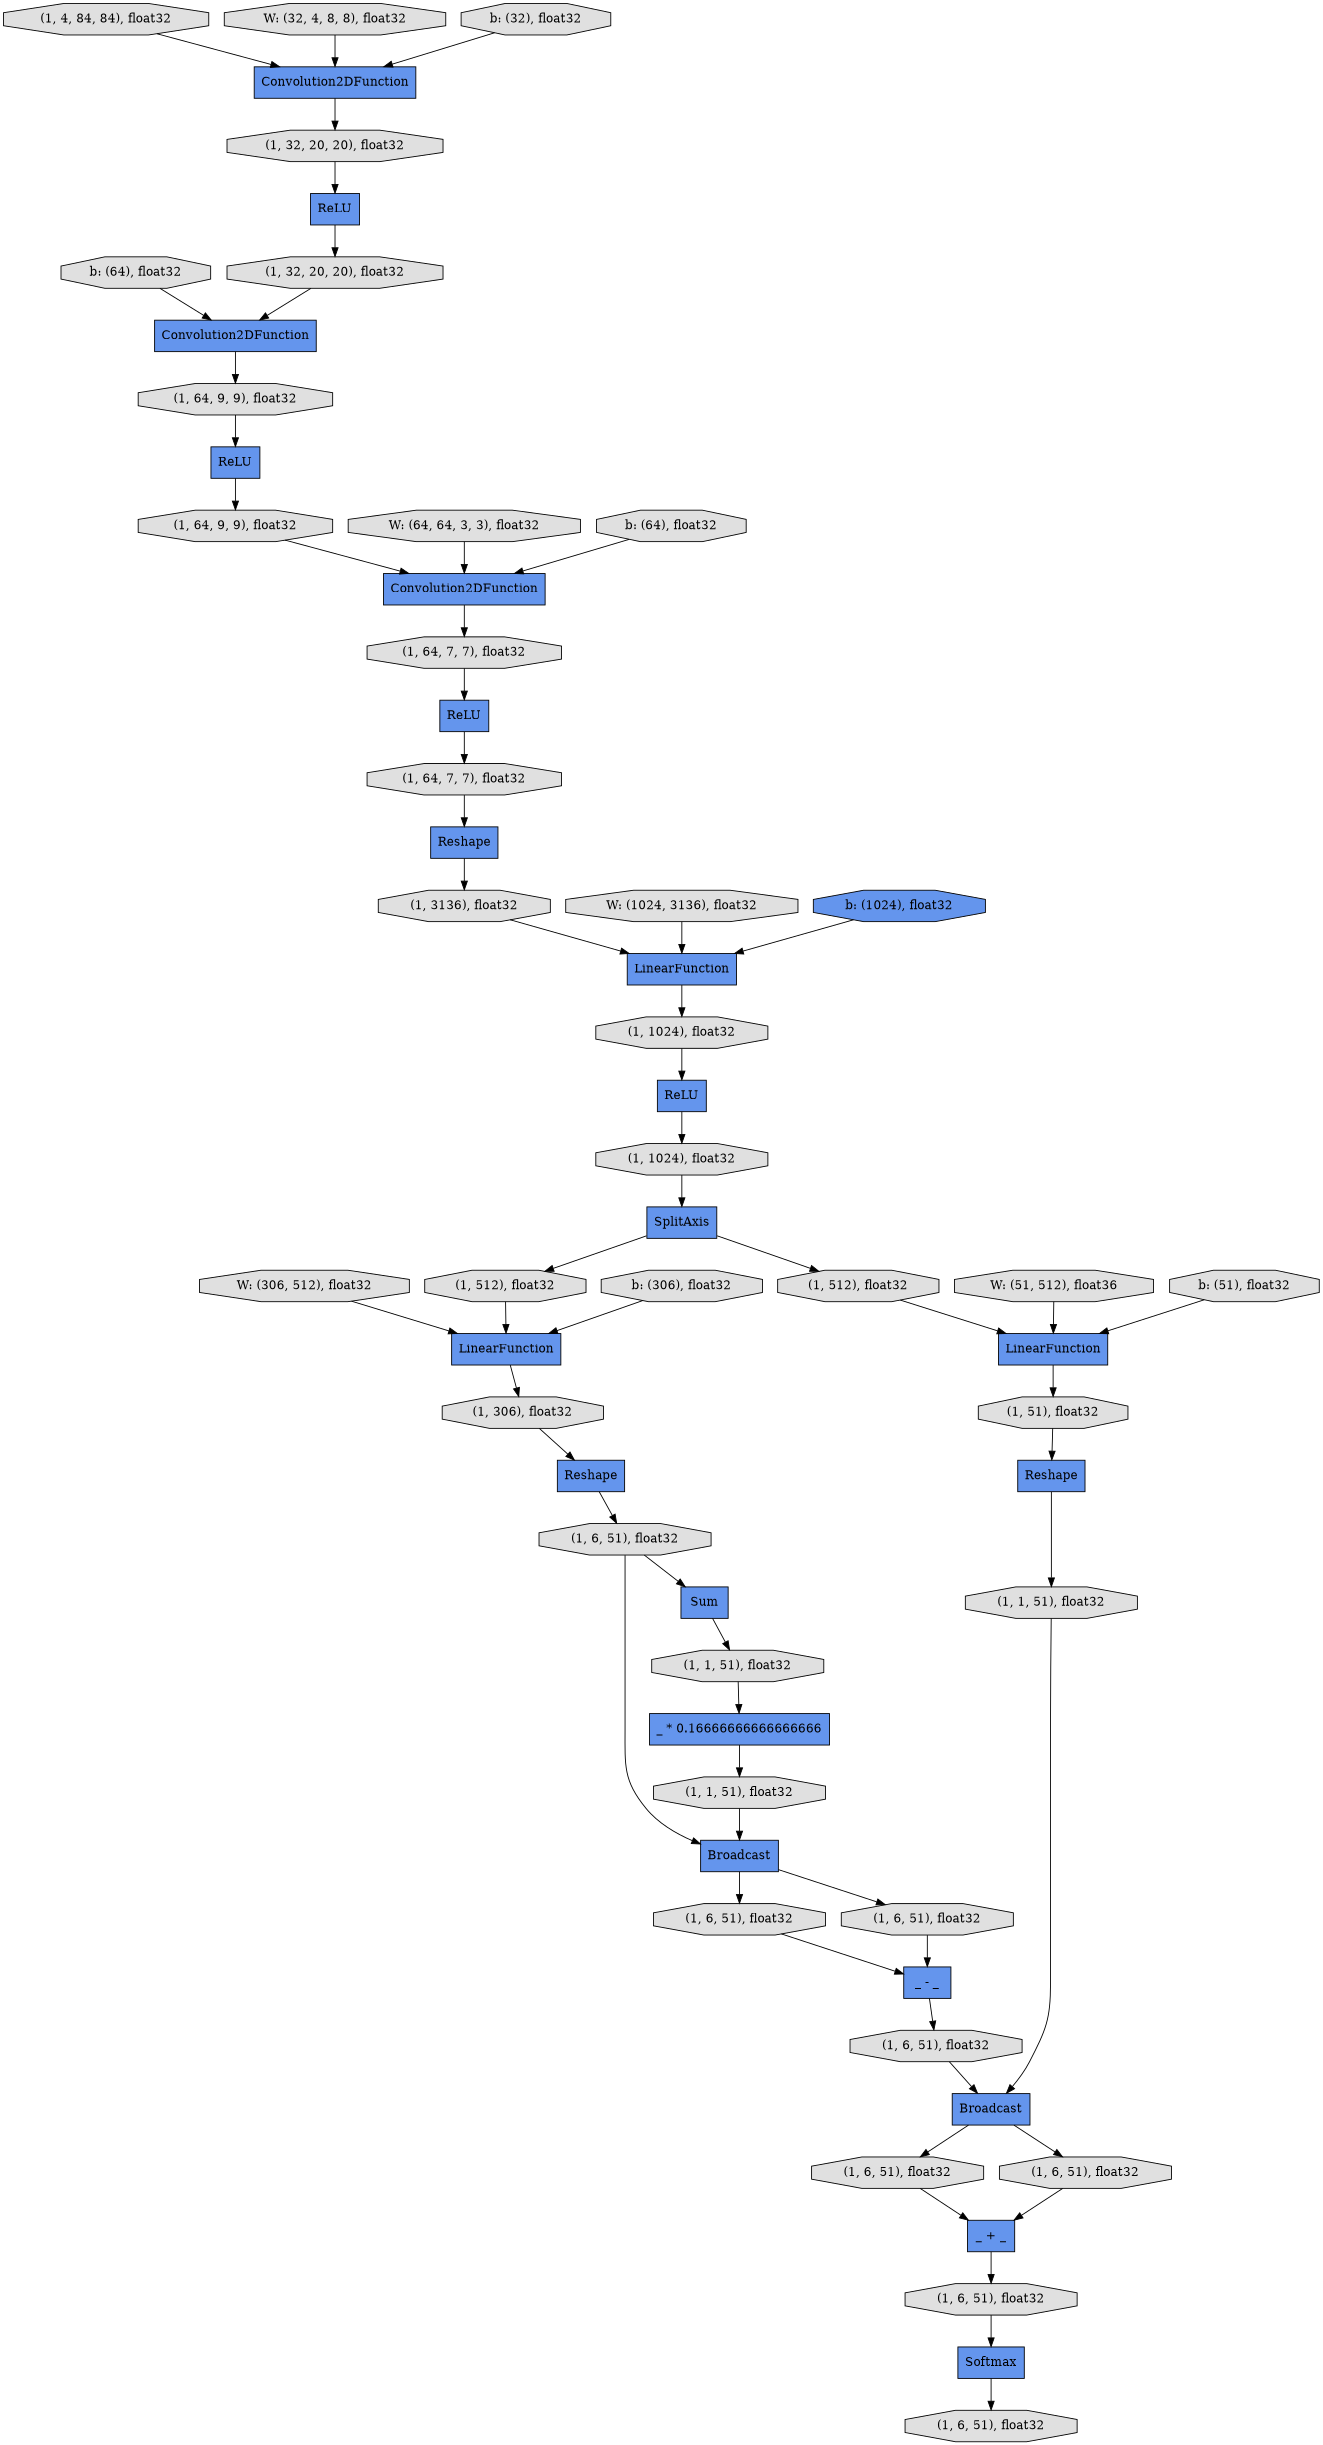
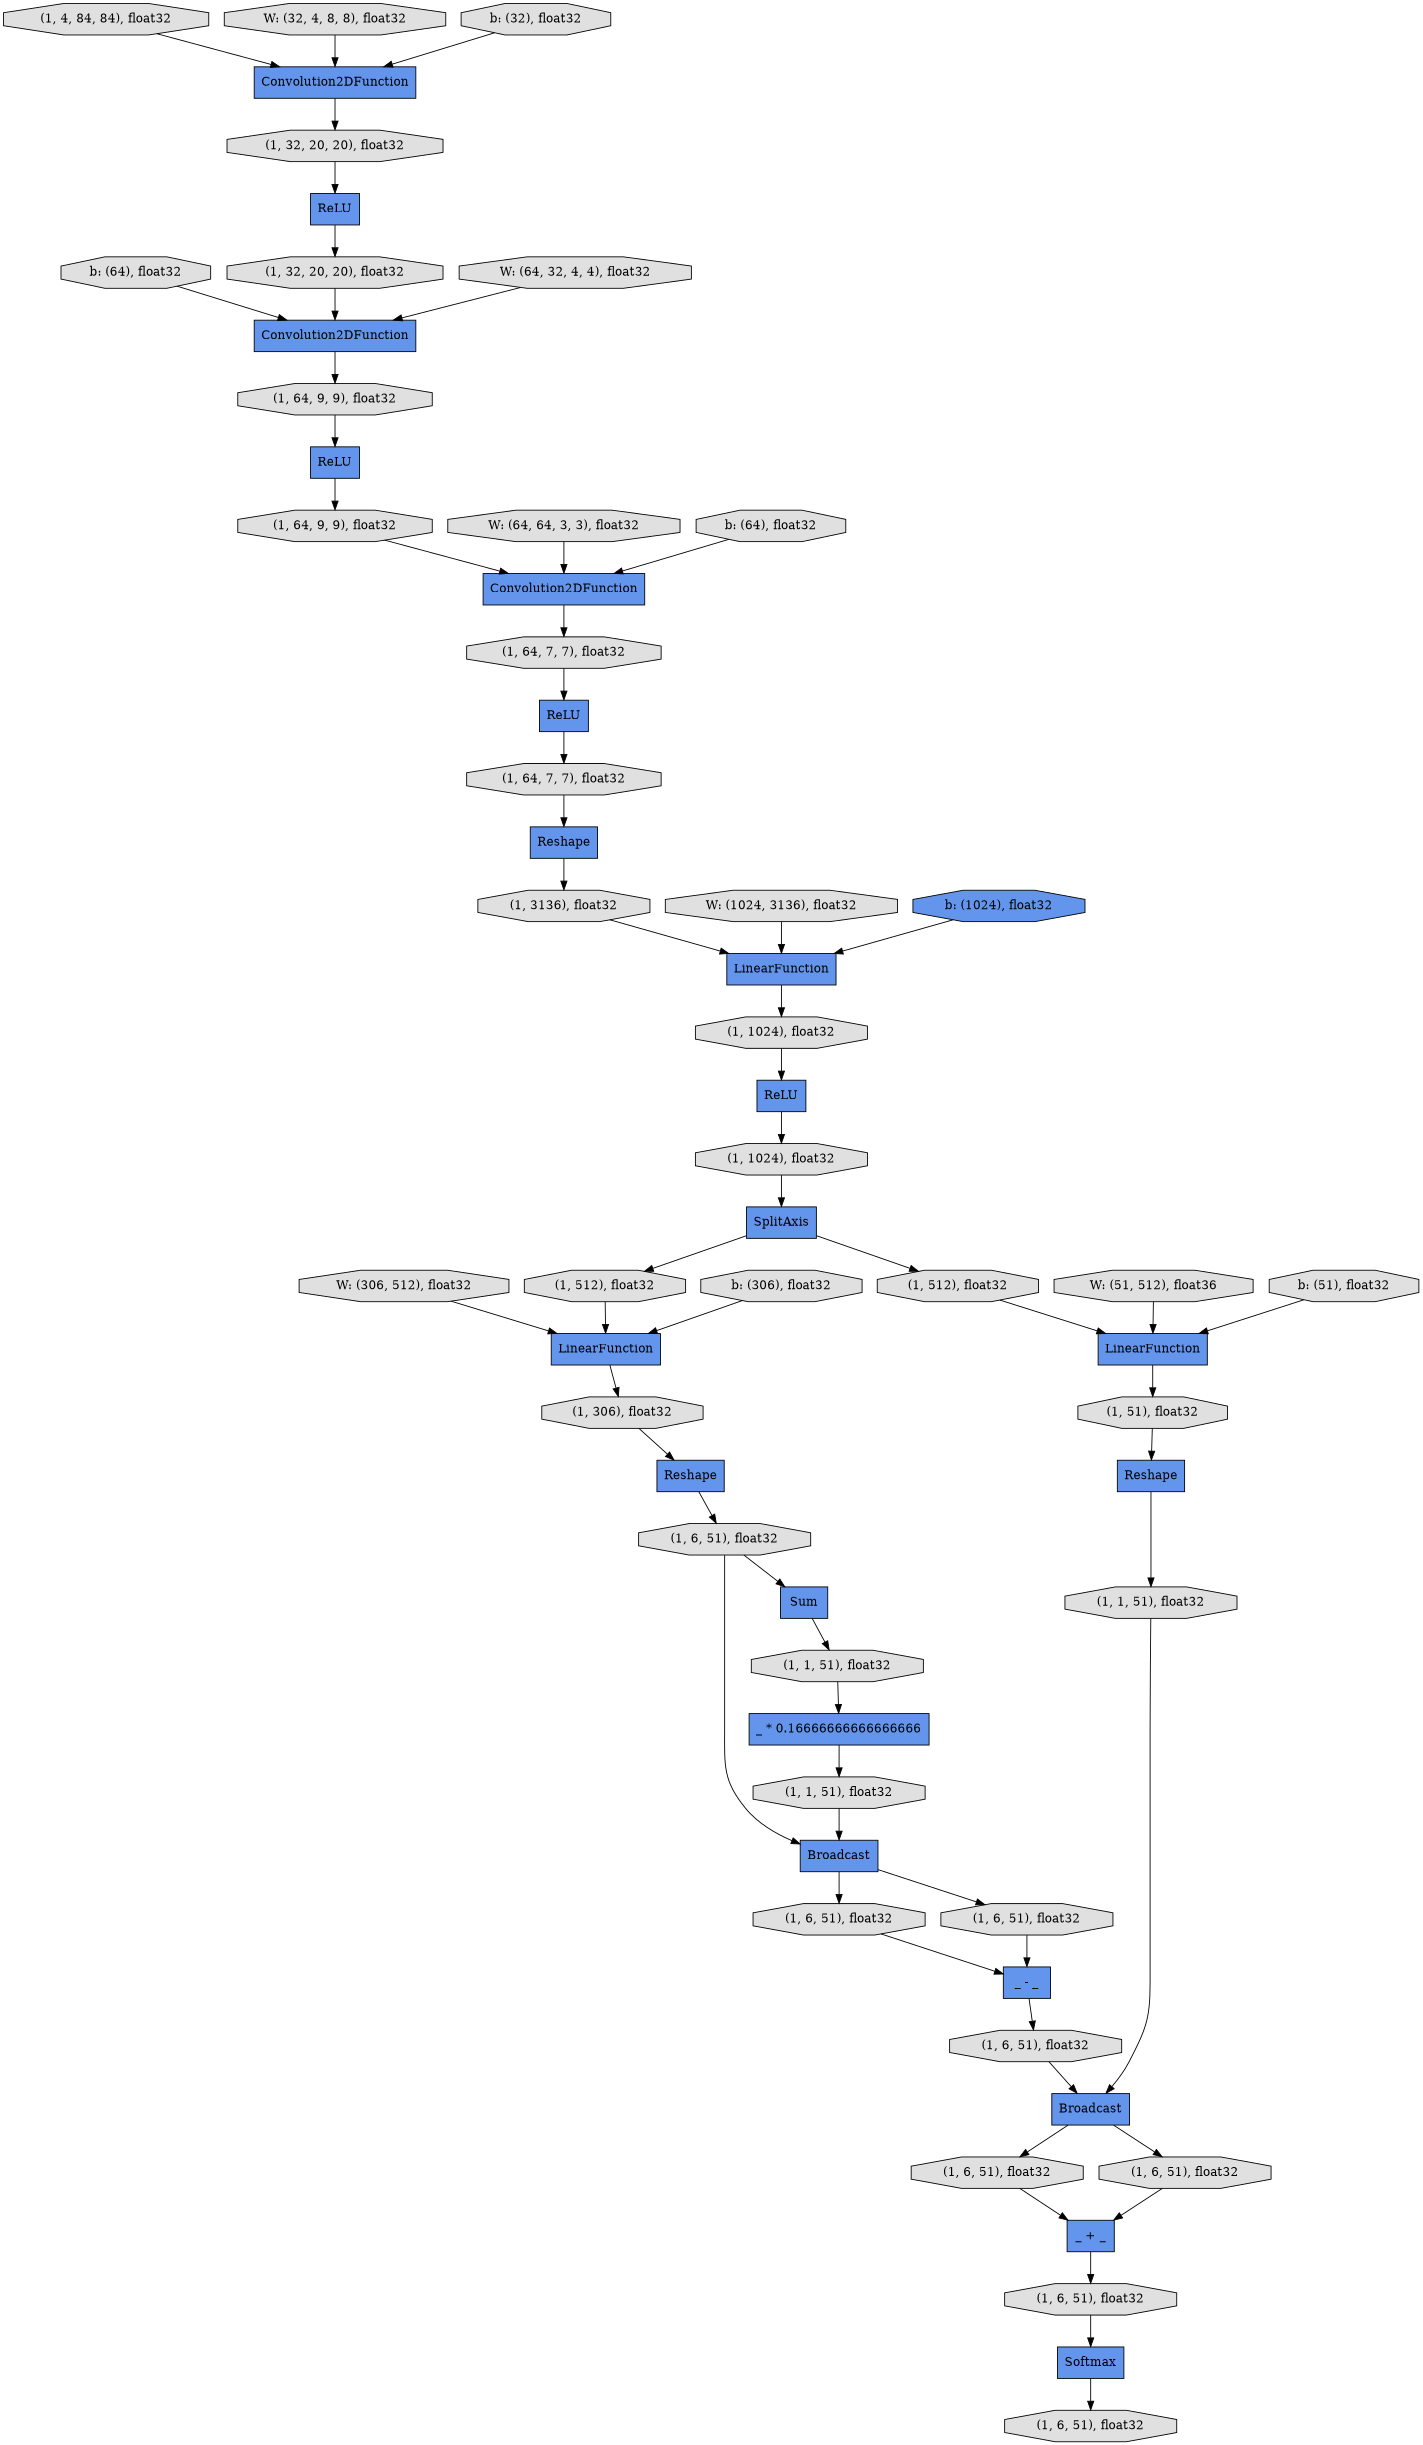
node "W: (64, 32, 4, 4), float32": added
